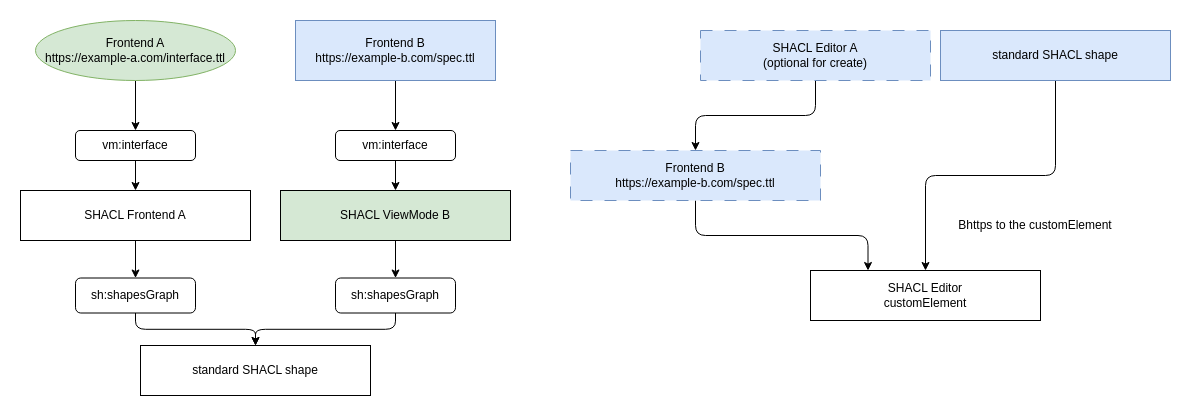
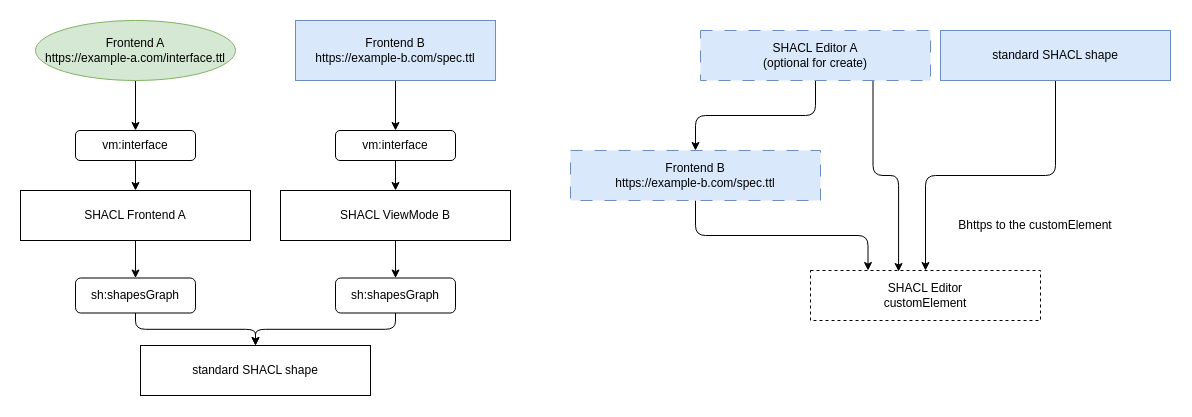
edge "SHACL Editor A (optional for create)" -> "SHACL Editor customElement": added
node "SHACL ViewMode B": fillcolor #d5e8d4 -> #ffffff
node "SHACL Editor customElement": style solid -> dashed
